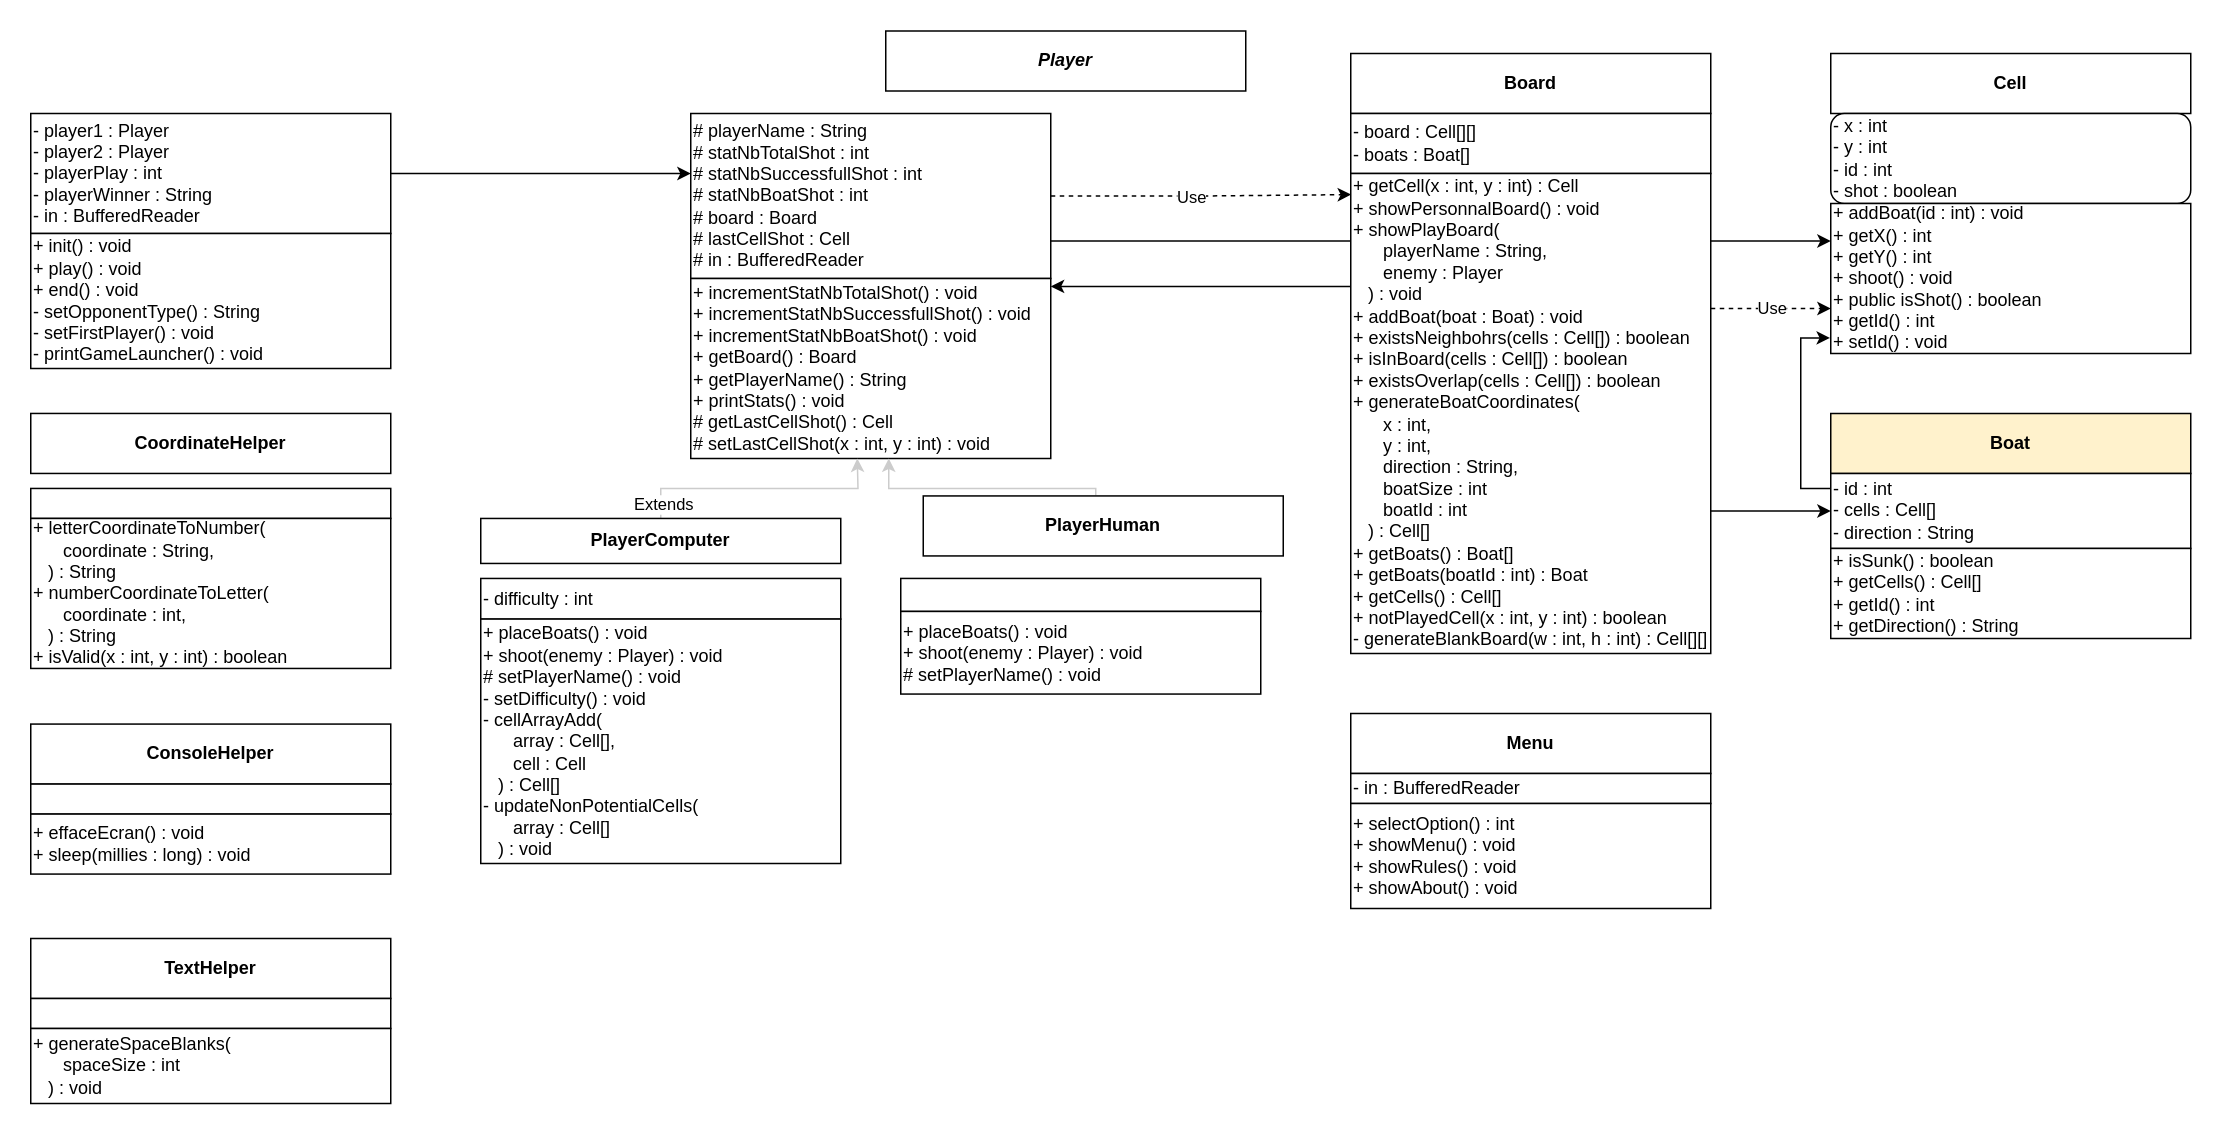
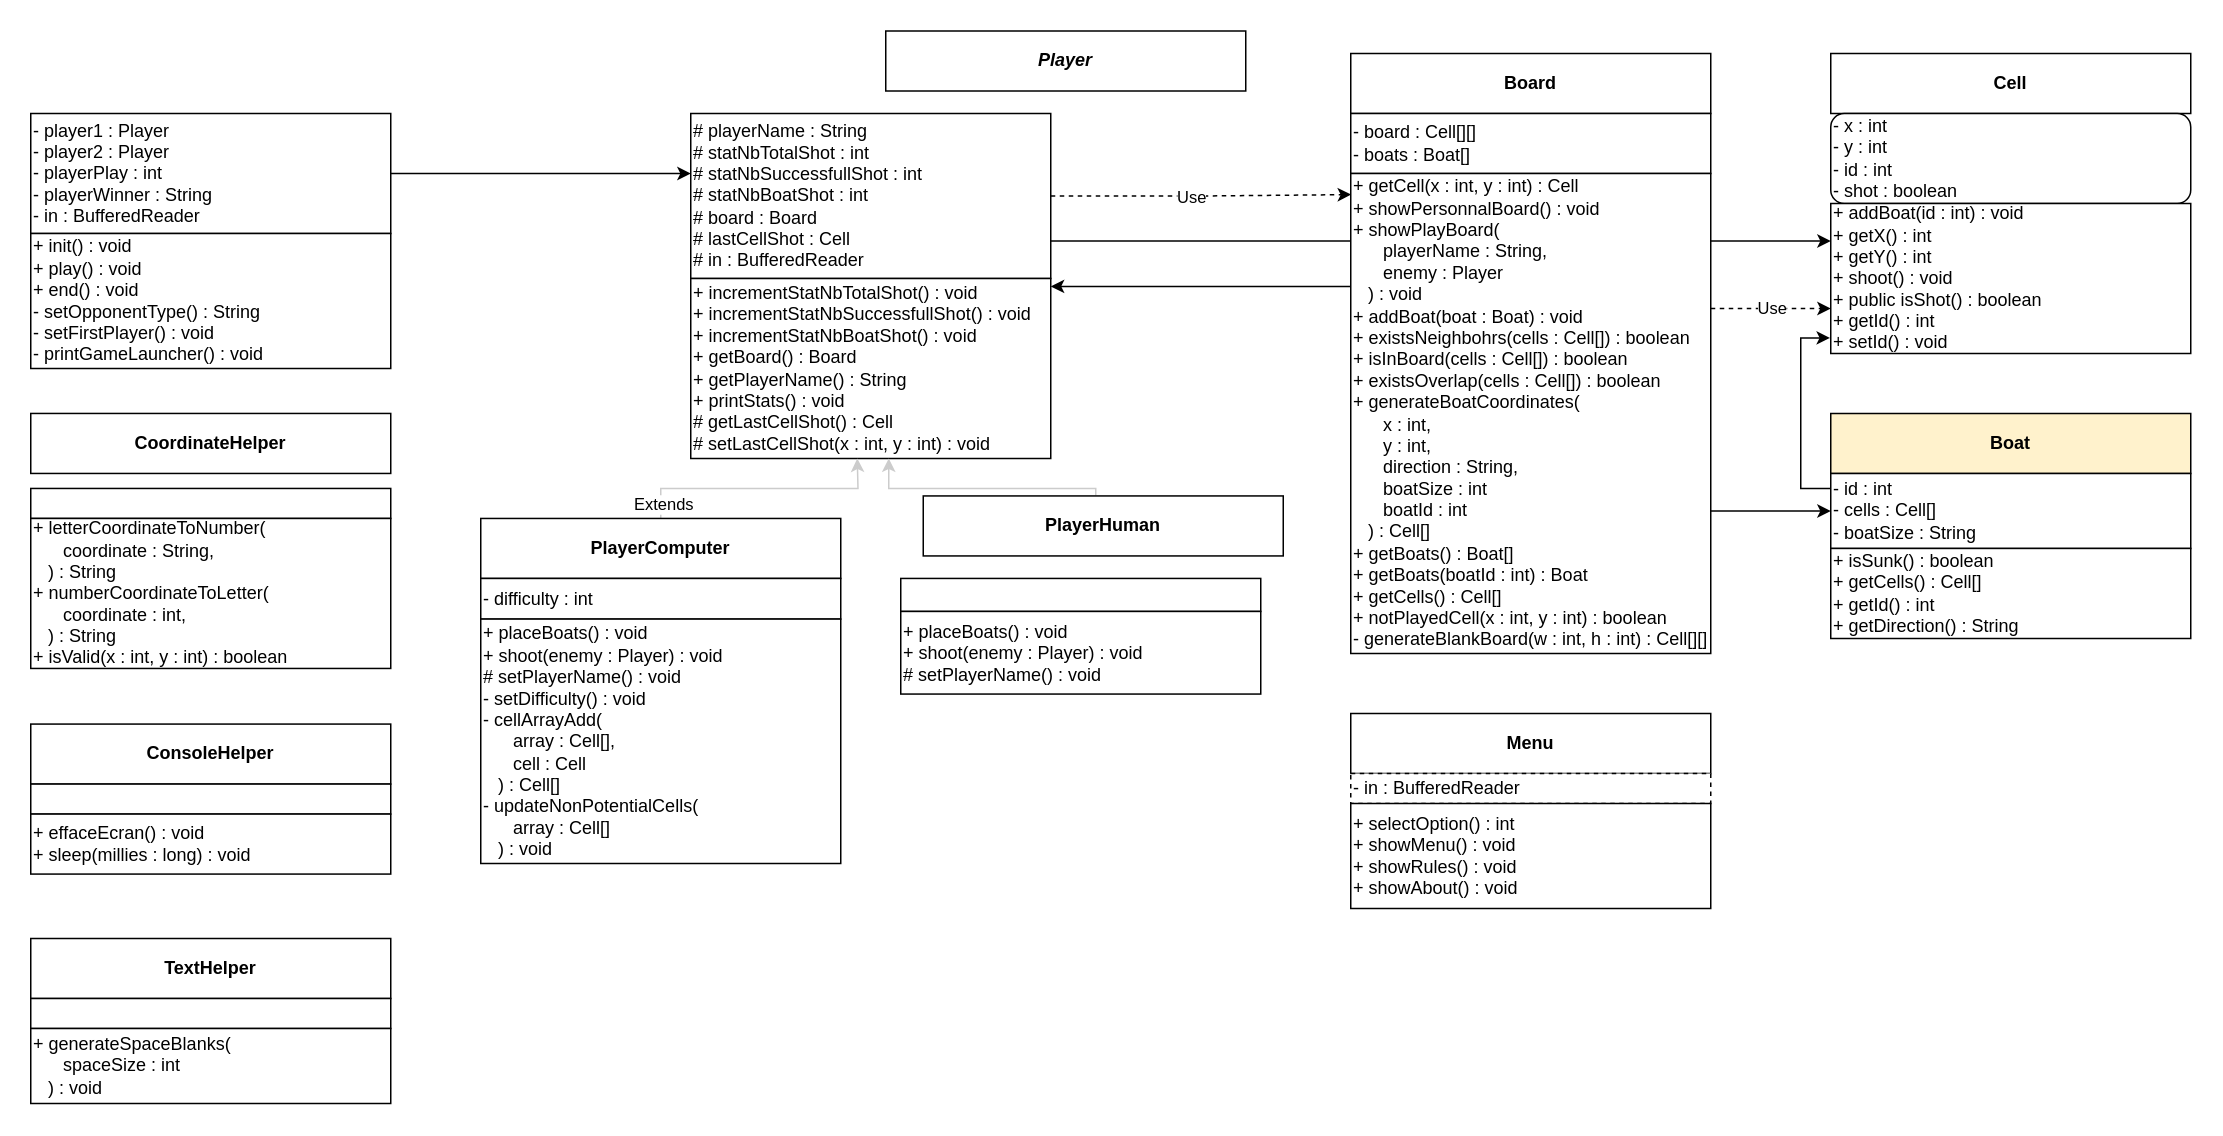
node "- id : int - cells : Cell[] - direction : String": label "- id : int - cells : Cell[] - direction : String" -> "- id : int - cells : Cell[] - boatSize : String"
node "PlayerComputer": size 360x45 -> 360x60
node "- in : BufferedReader": style solid -> dashed
